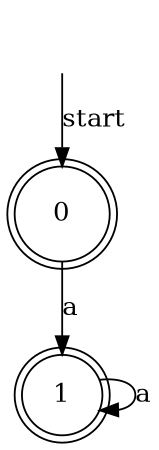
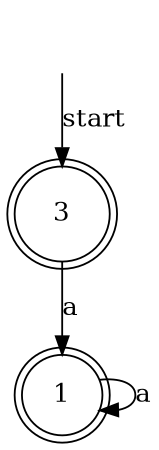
node "0": label "0" -> "3"
